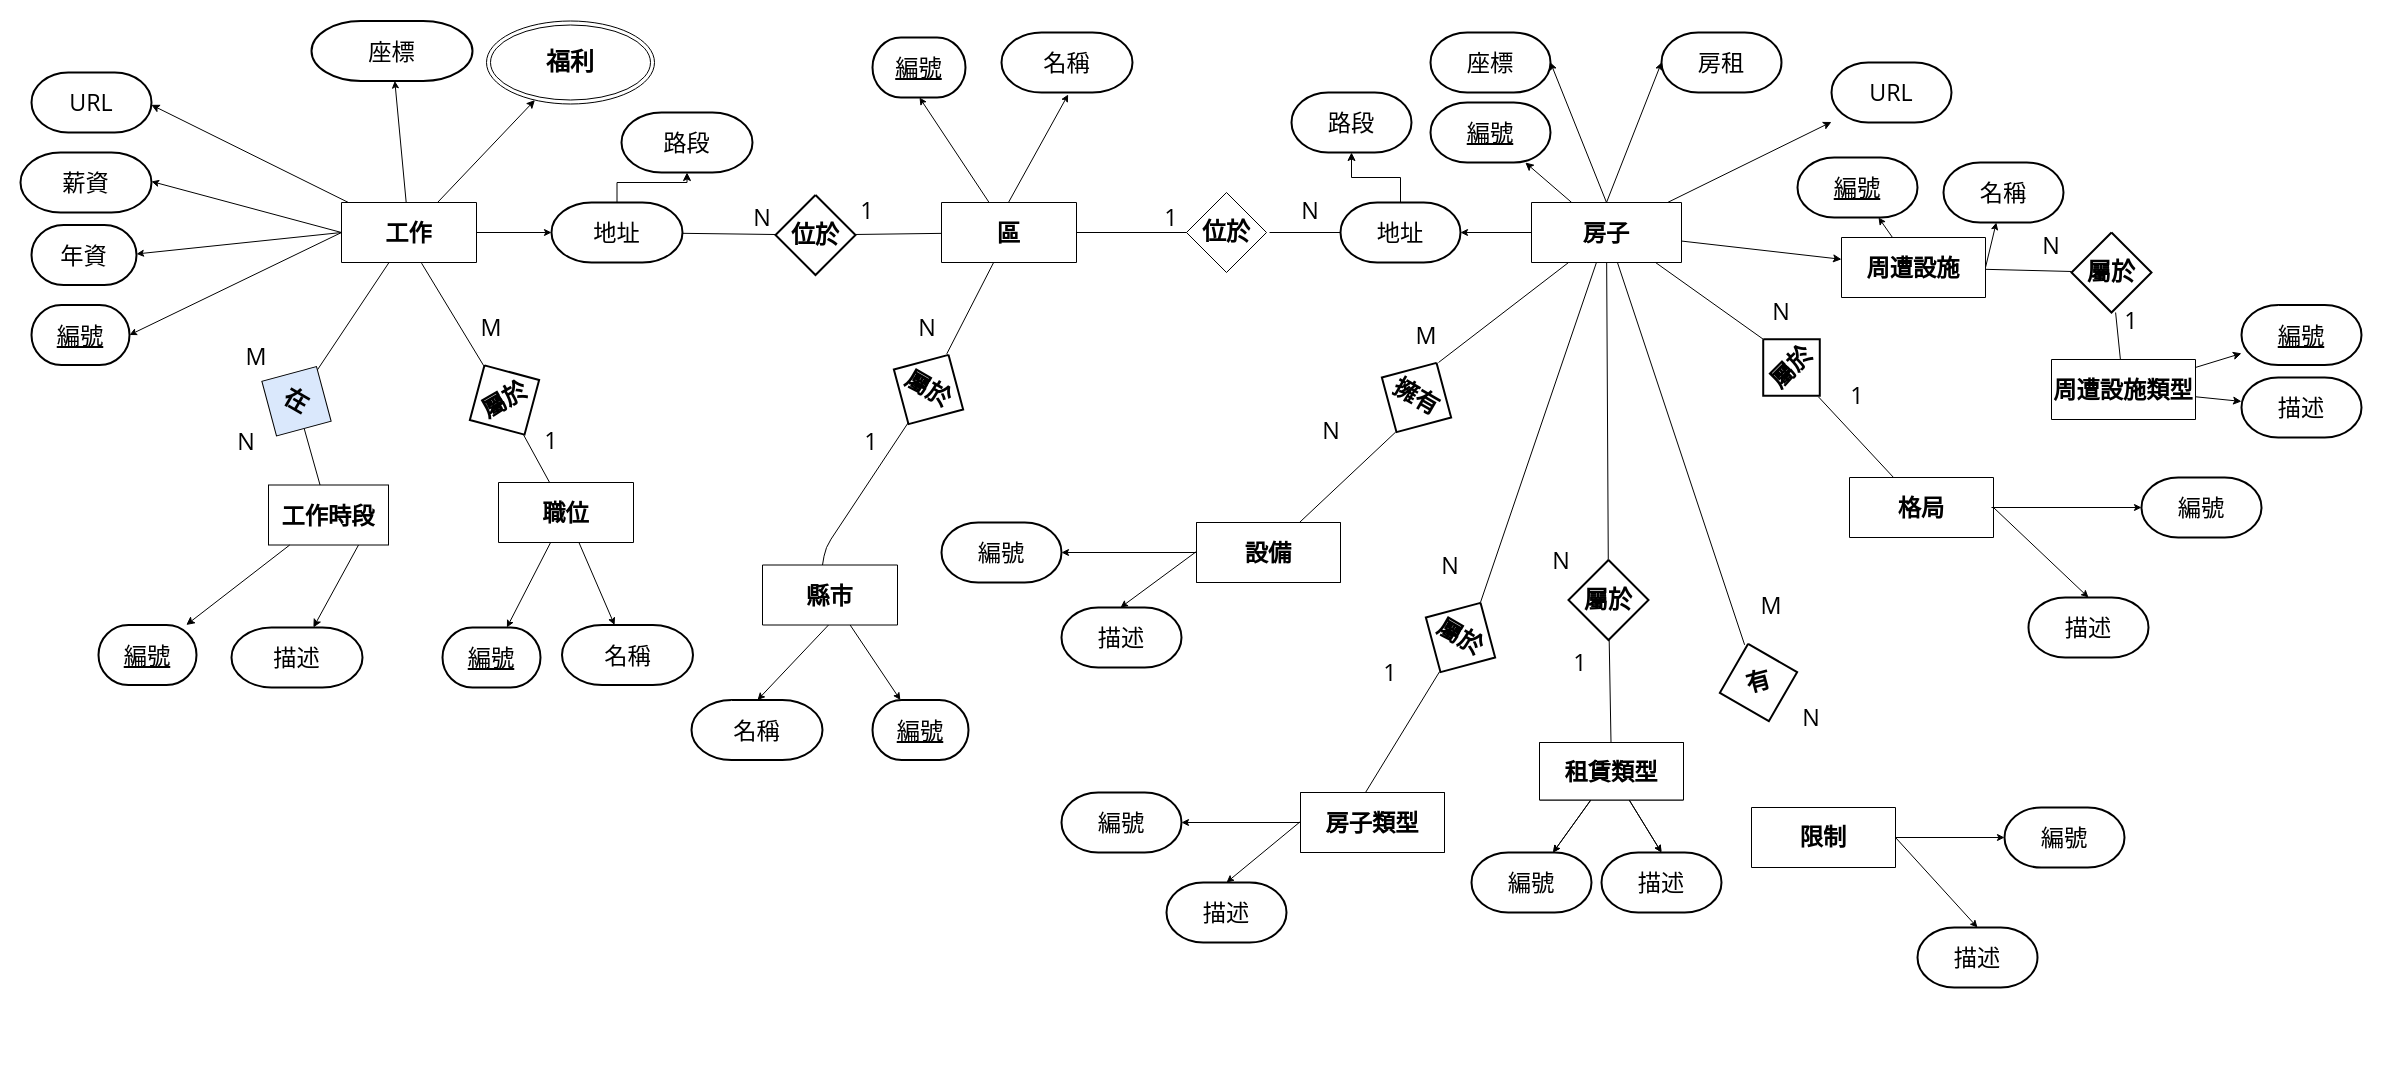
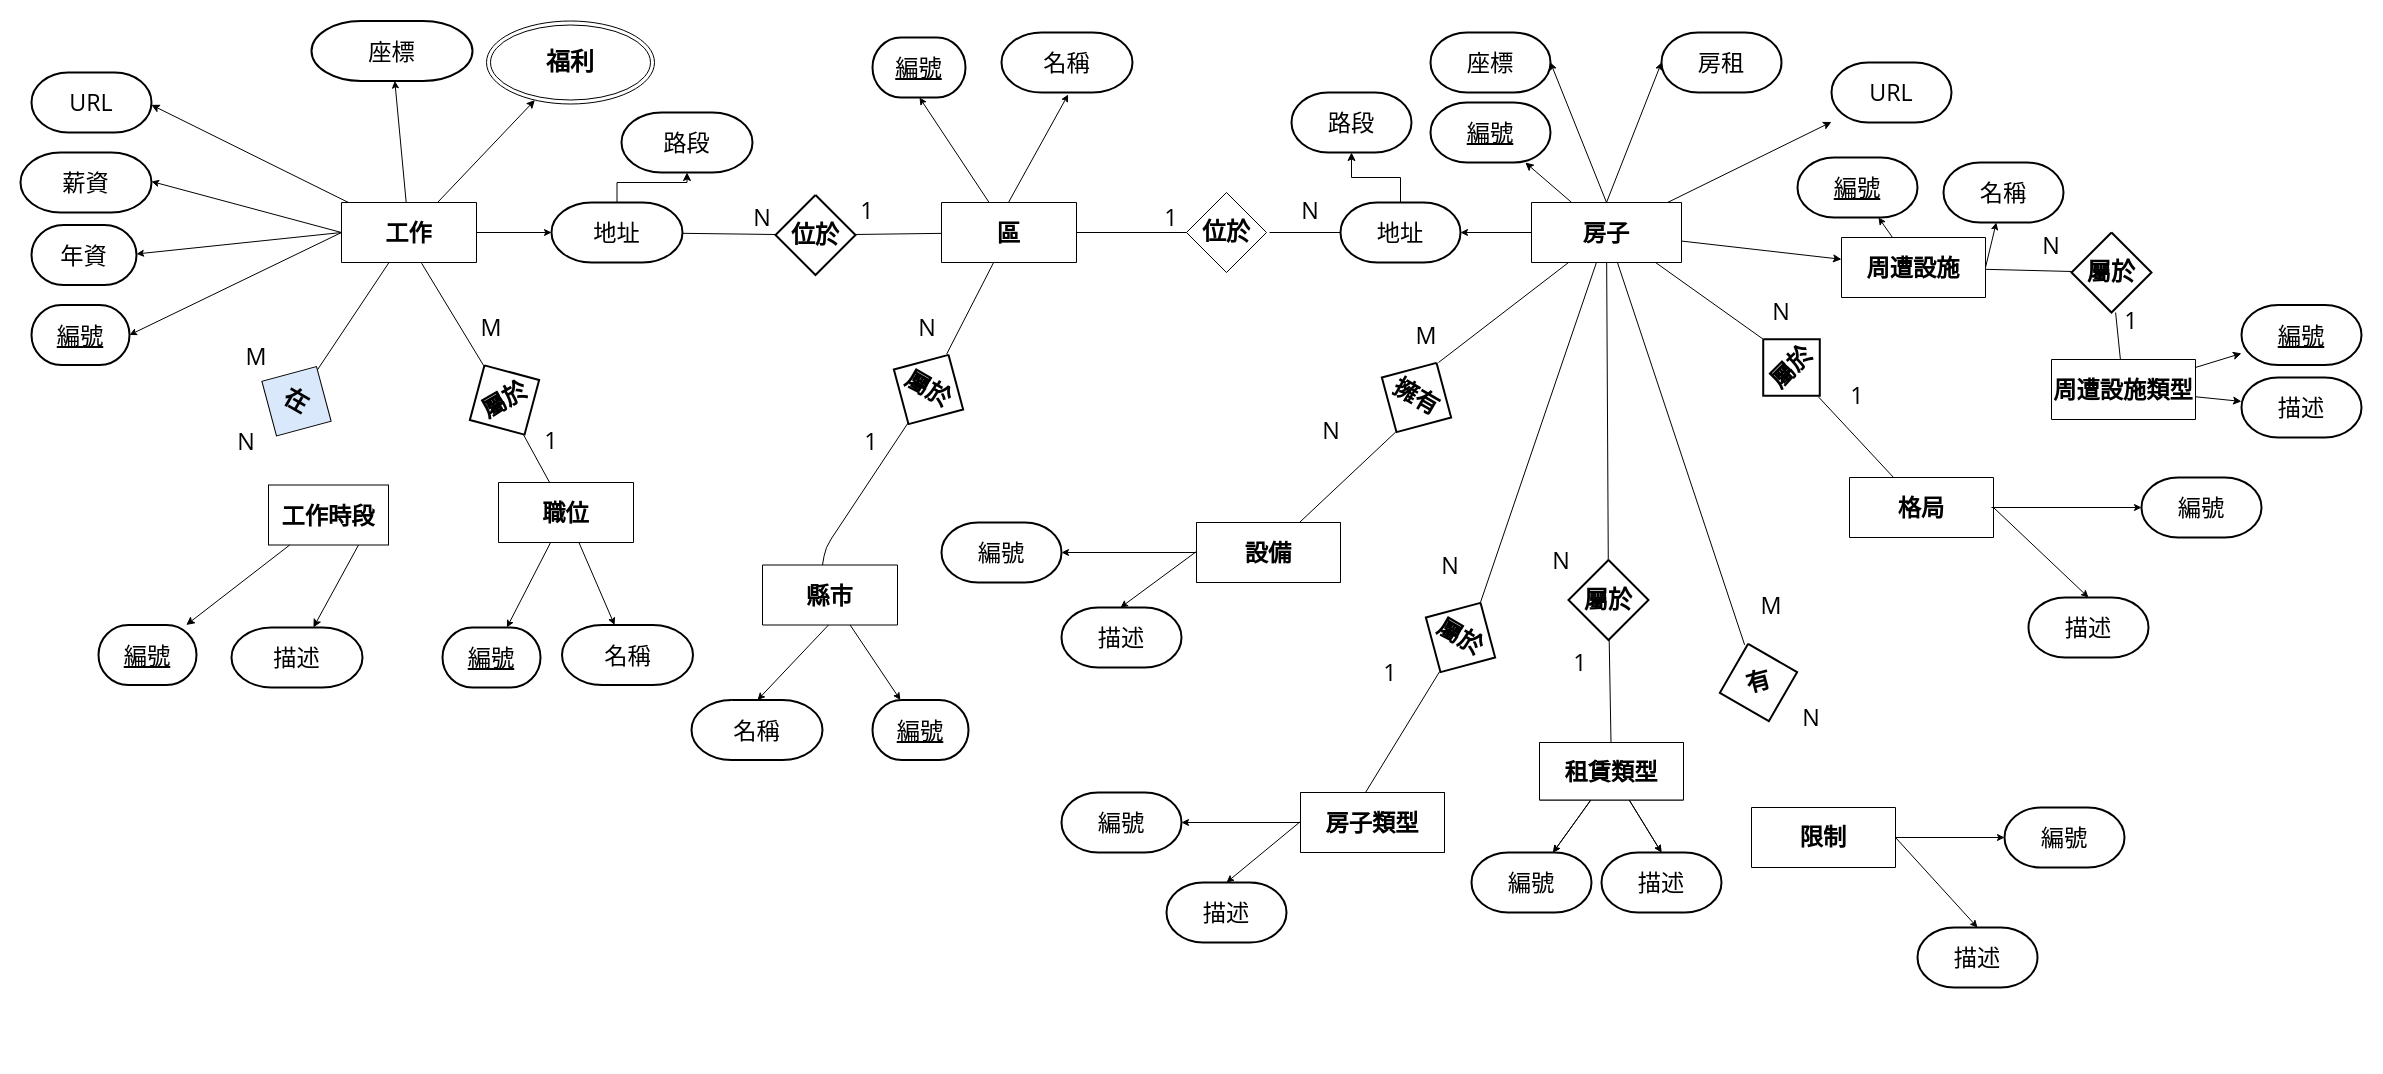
edge "在" -- "工作時段": removed
